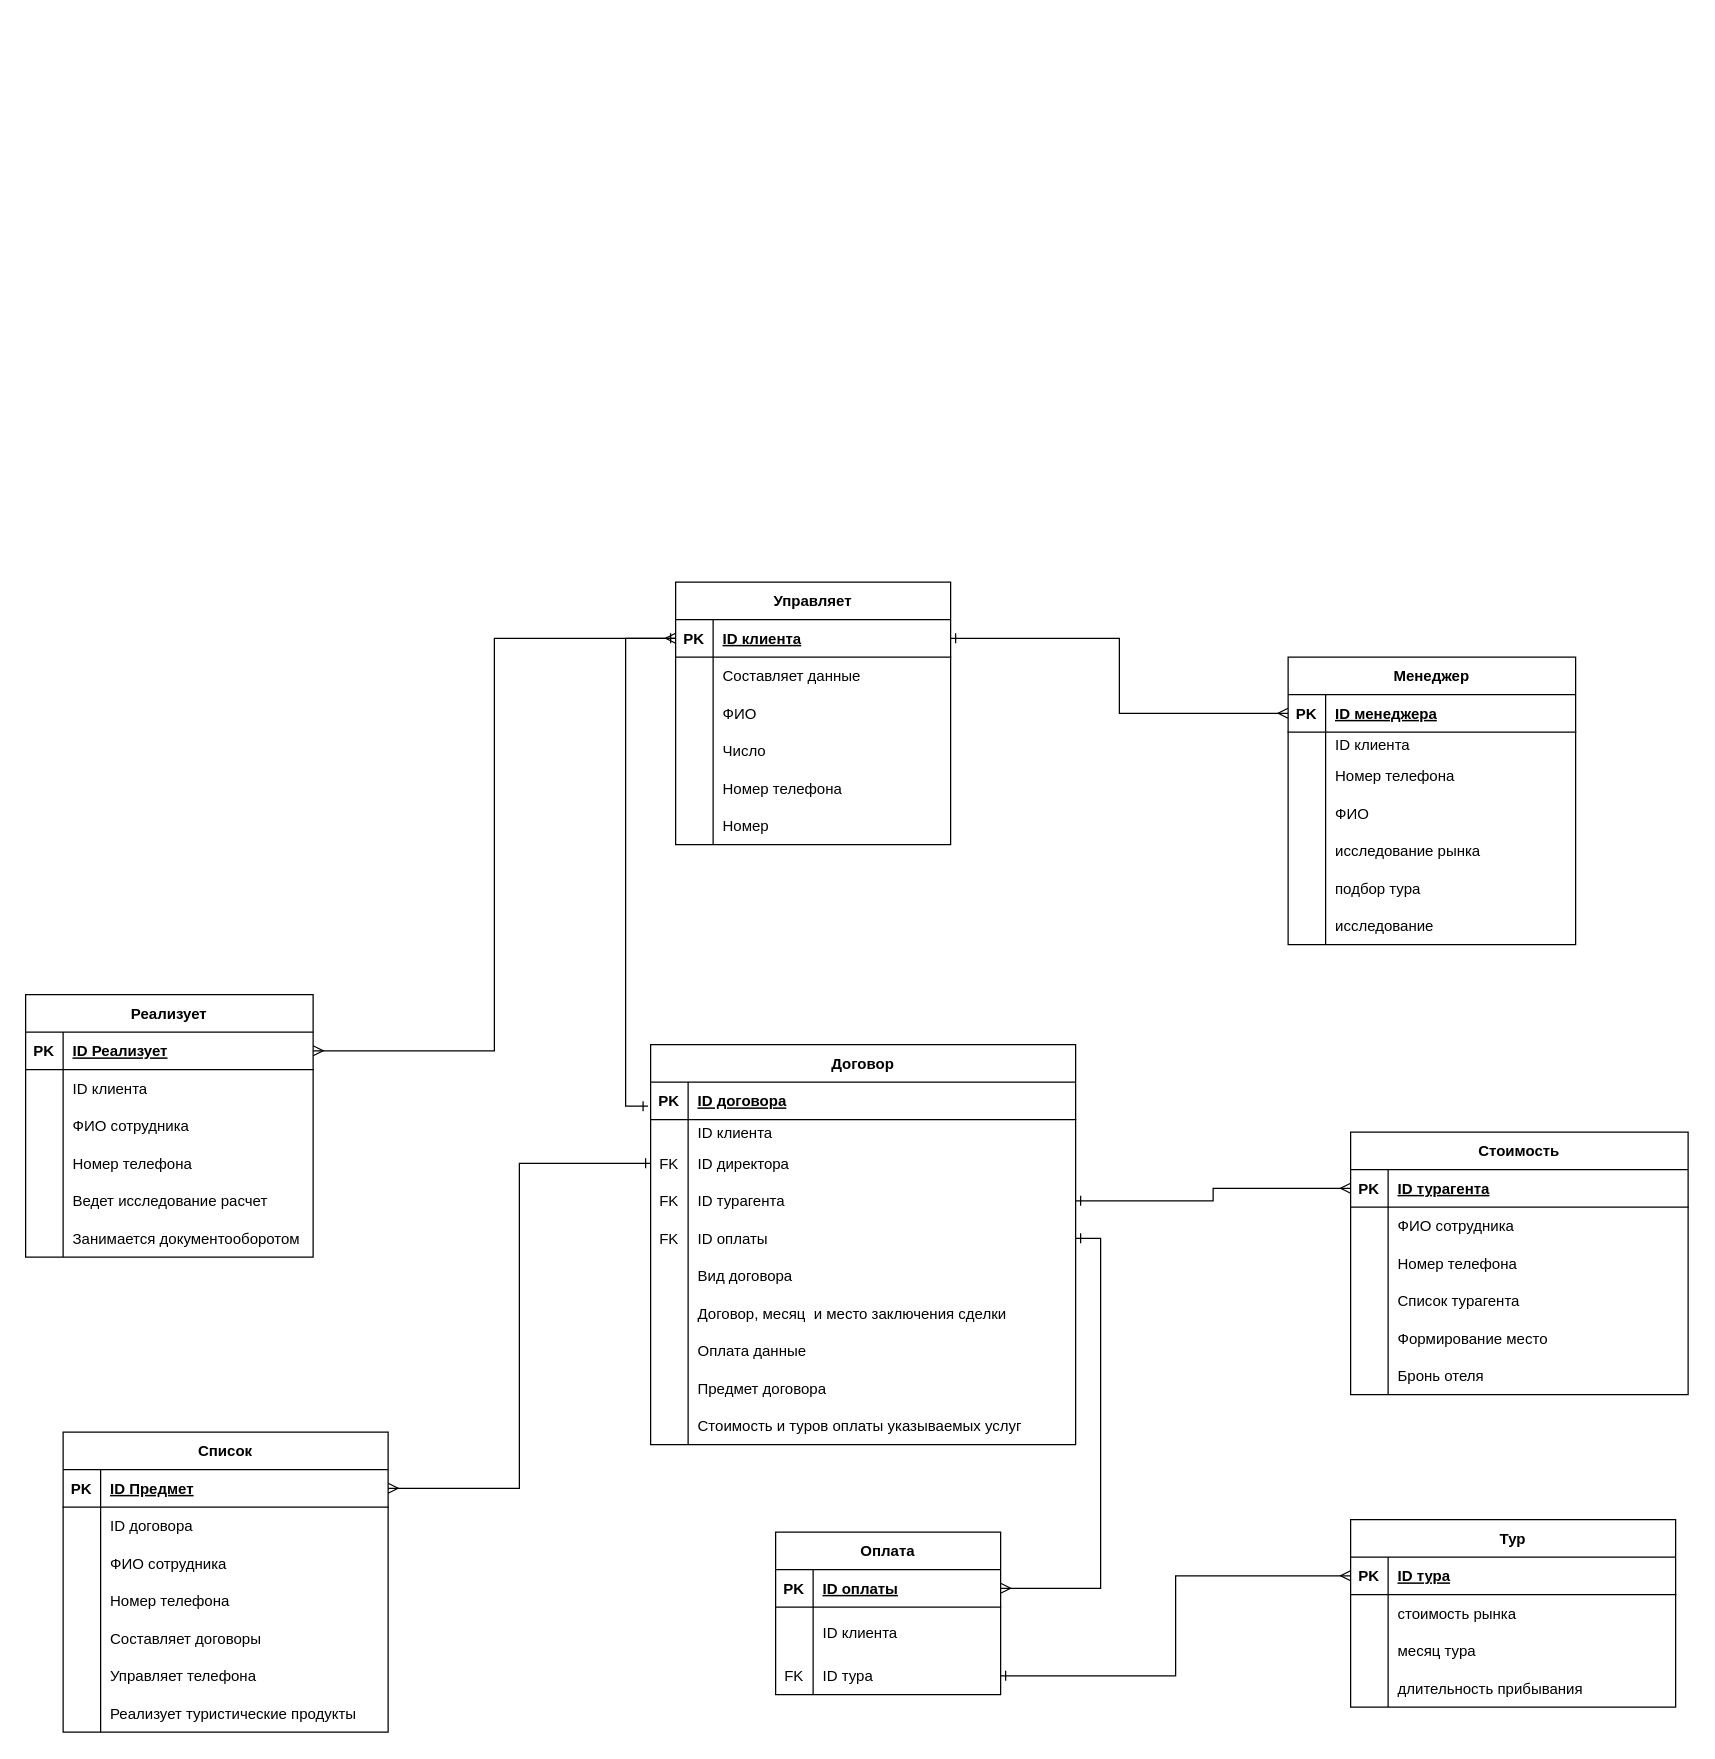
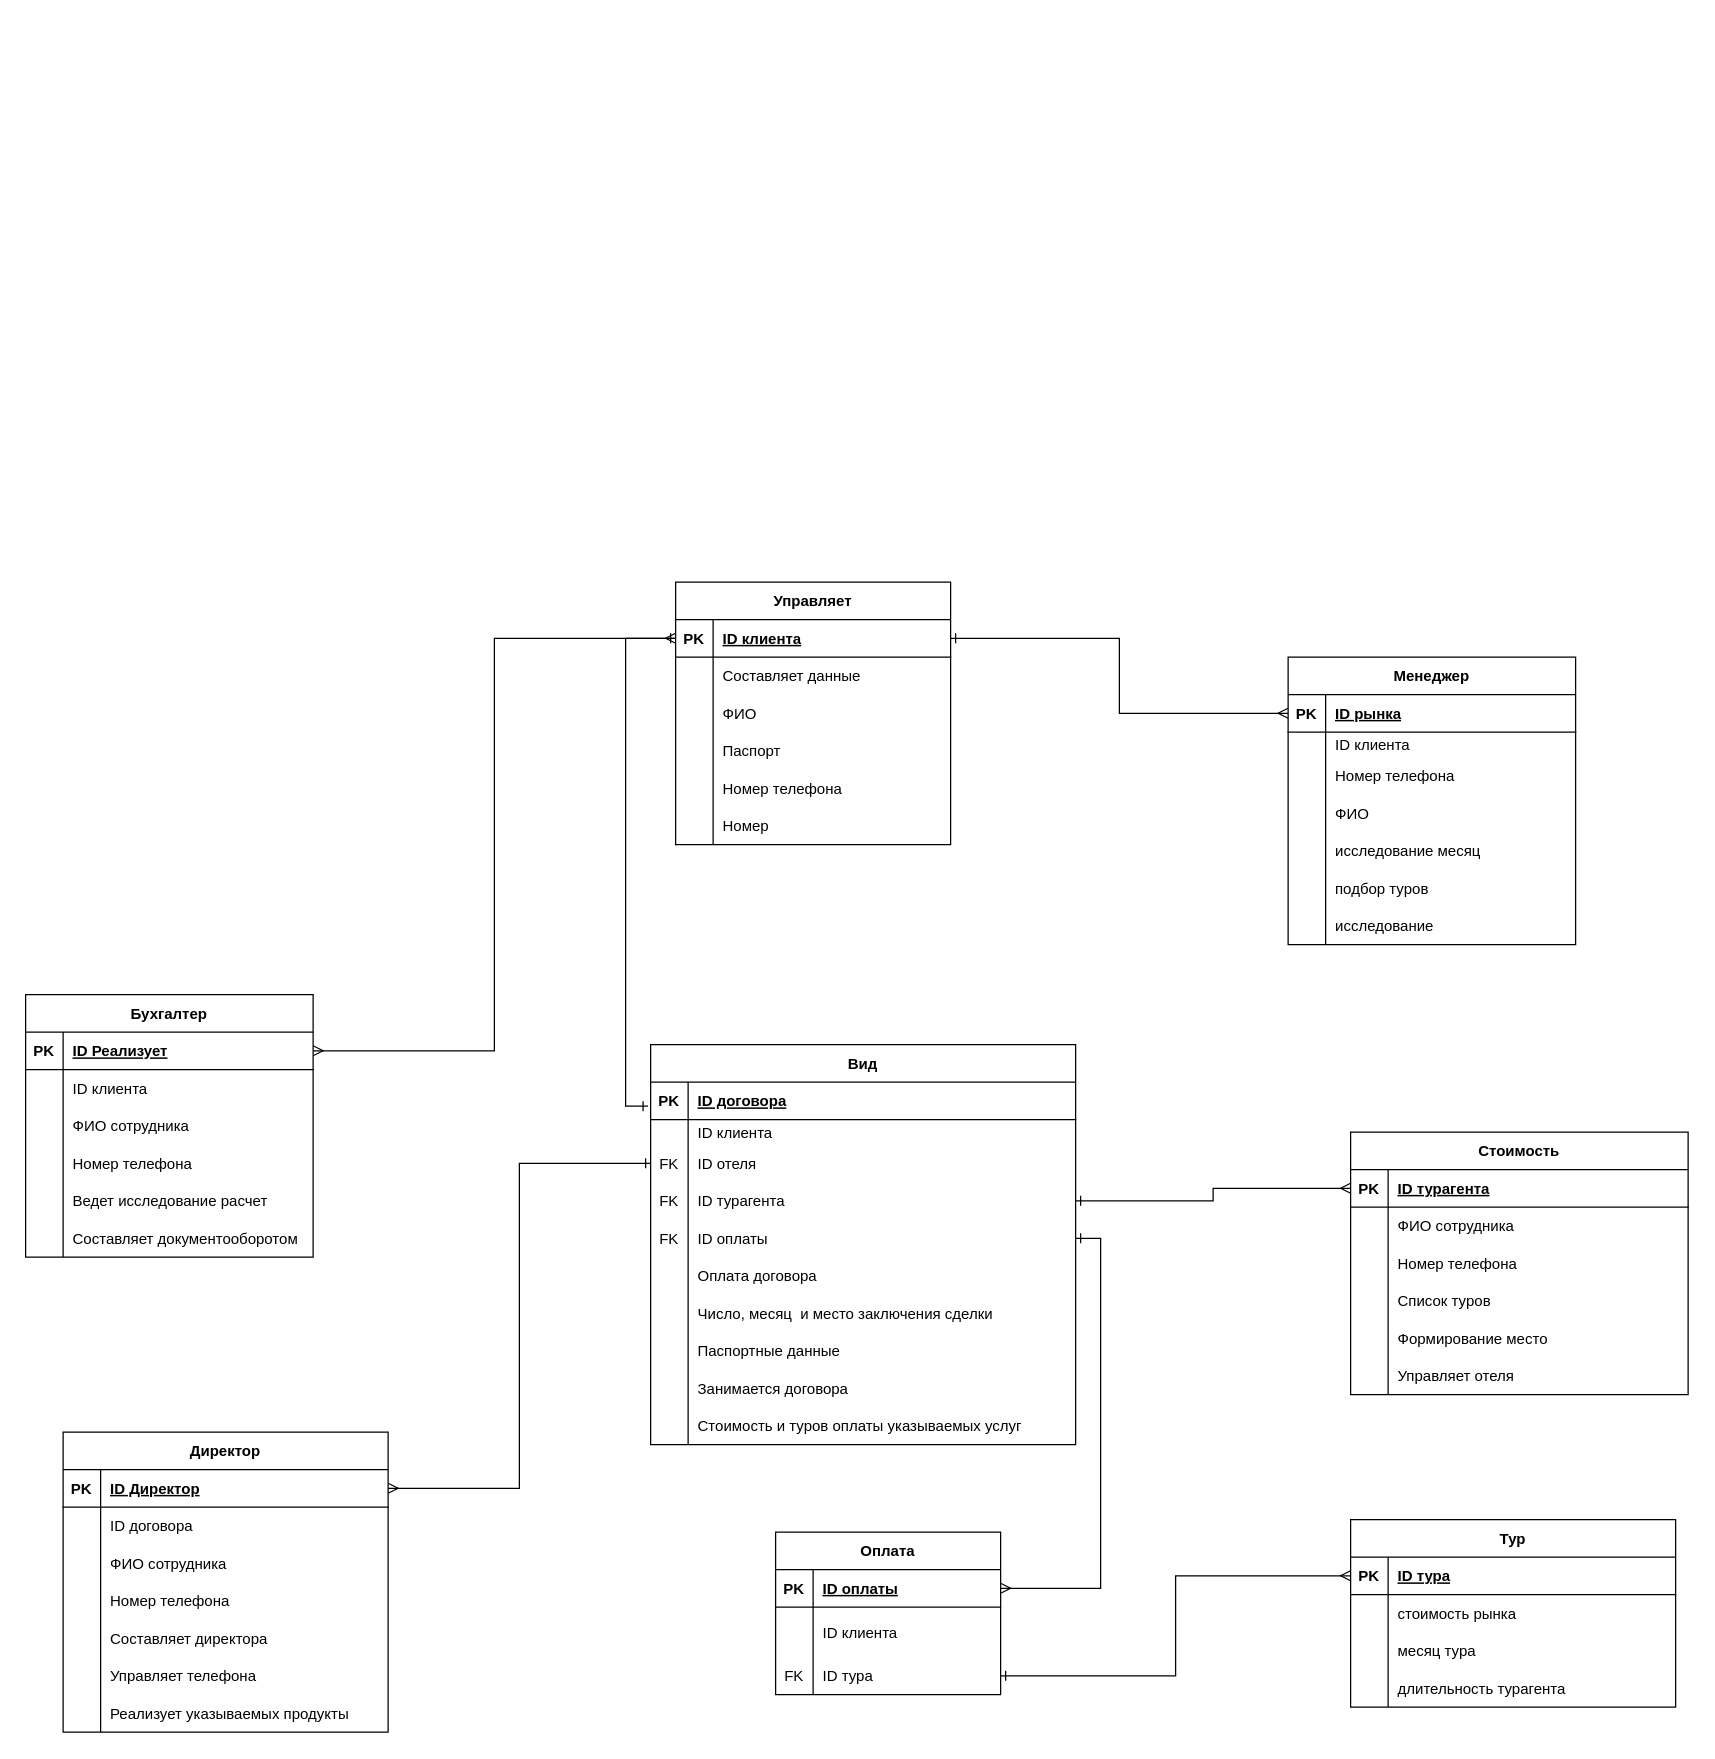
node "ID менеджера": label "ID менеджера" -> "ID рынка"
node "Число": label "Число" -> "Паспорт"
node "исследование рынка": label "исследование рынка" -> "исследование месяц"
node "подбор тура": label "подбор тура" -> "подбор туров"
node "Реализует": label "Реализует" -> "Бухгалтер"
node "Договор": label "Договор" -> "Вид"
node "ID директора": label "ID директора" -> "ID отеля"
node "Занимается документооборотом": label "Занимается документооборотом" -> "Составляет документооборотом"
node "Вид договора": label "Вид договора" -> "Оплата договора"
node "Список турагента": label "Список турагента" -> "Список туров"
node "Договор, месяц и место заключения сделки": label "Договор, месяц и место заключения сделки" -> "Число, месяц и место заключения сделки"
node "Оплата данные": label "Оплата данные" -> "Паспортные данные"
node "Бронь отеля": label "Бронь отеля" -> "Управляет отеля"
node "Предмет договора": label "Предмет договора" -> "Занимается договора"
node "Список": label "Список" -> "Директор"
node "ID Предмет": label "ID Предмет" -> "ID Директор"
node "Составляет договоры": label "Составляет договоры" -> "Составляет директора"
node "длительность прибывания": label "длительность прибывания" -> "длительность турагента"
node "Реализует туристические продукты": label "Реализует туристические продукты" -> "Реализует указываемых продукты"
